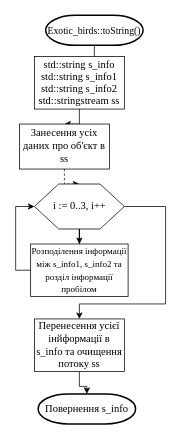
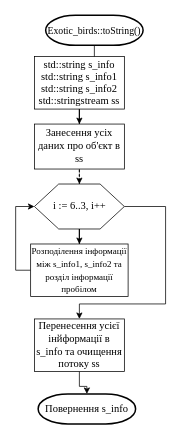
node "Занесення усіх даних про об'єкт в ss": moved (64, 147) -> (79, 147)
node "i := 0..3, i++": label "i := 0..3, i++" -> "i := 6..3, i++"
